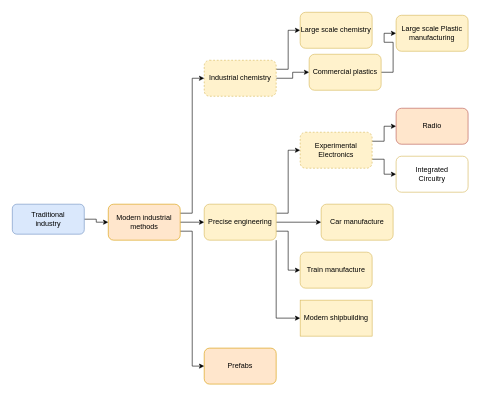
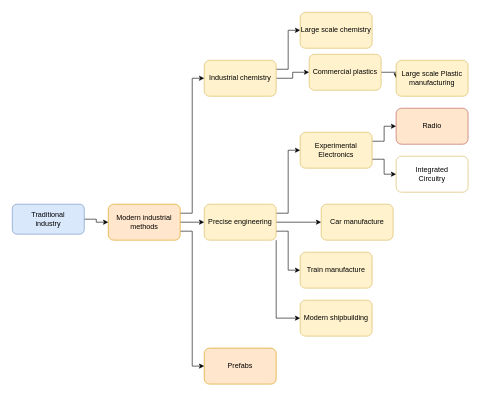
node "Large scale Plastic manufacturing": moved (432, 33) -> (432, 78)
node "Industrial chemistry": style dashed -> solid
node "Experimental Electronics": style dashed -> solid
node "Modern shipbuilding": shape rectangle -> rounded rectangle
